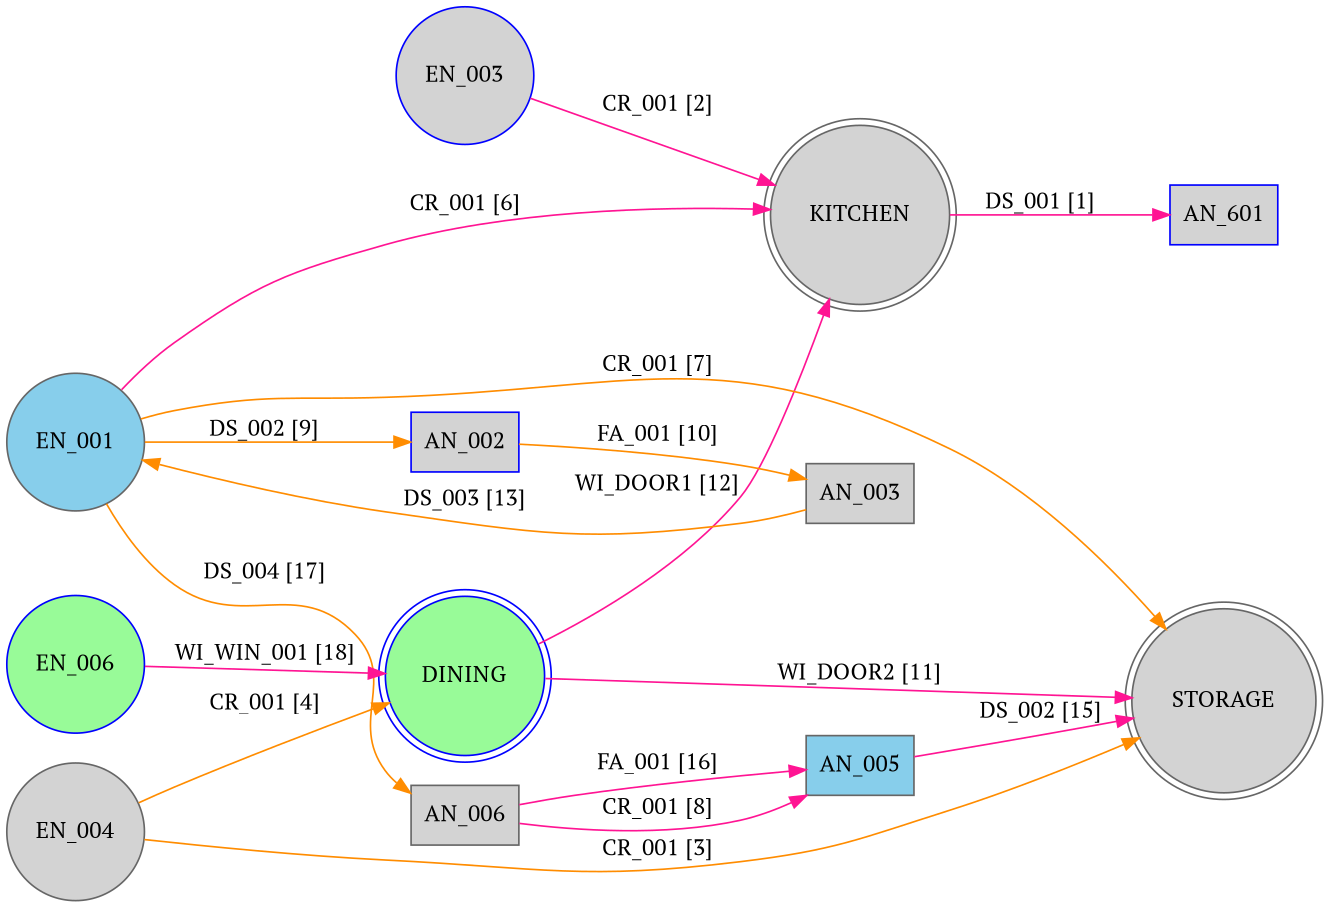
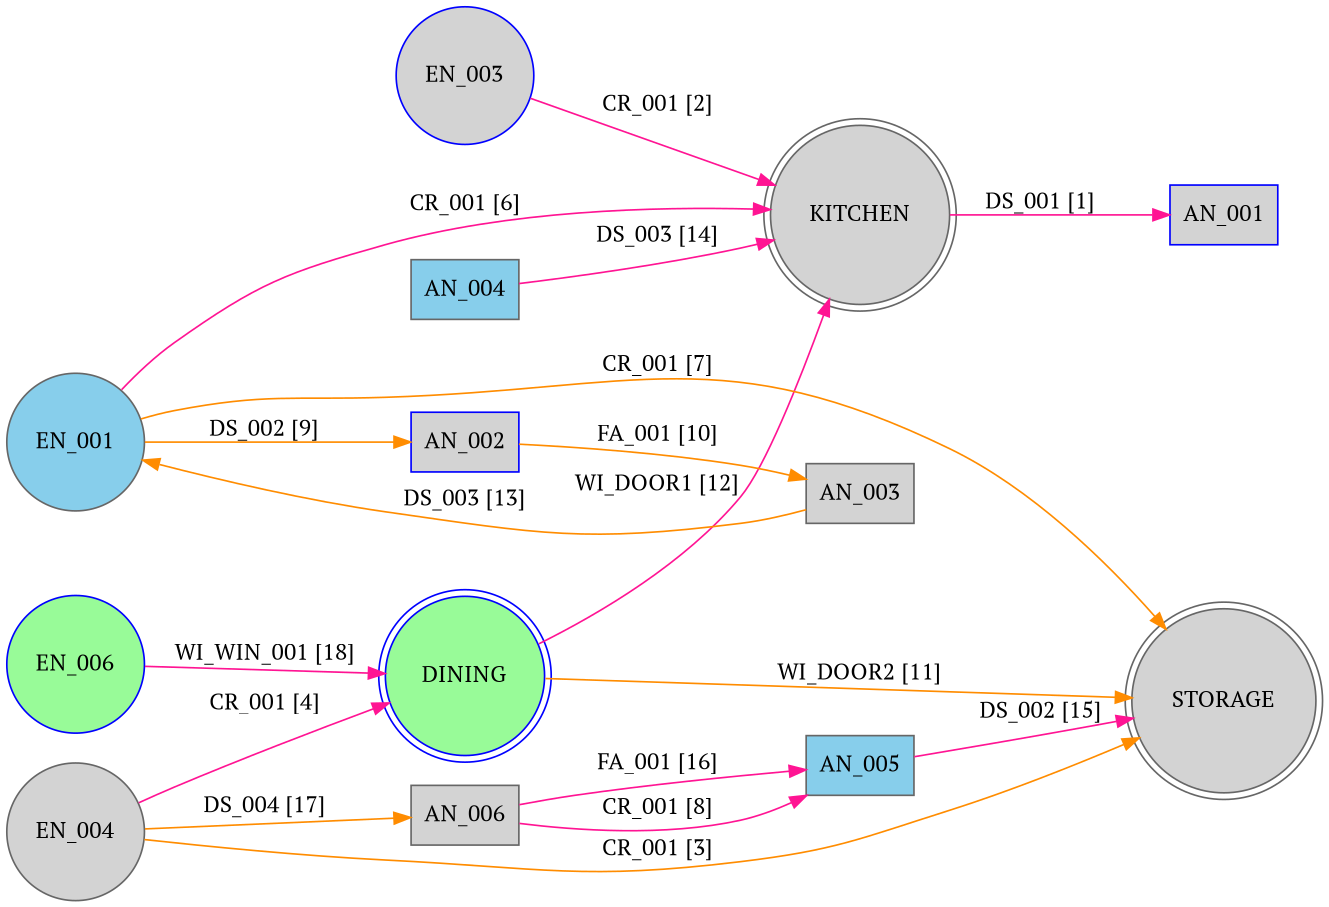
node "AN_601": label "AN_601" -> "AN_001"
node "AN_004": added
edge "EN_001" -> "AN_006": now "EN_004" -> "AN_006"
edge "DINING" -> "STORAGE": color deeppink -> darkorange
edge "EN_004" -> "DINING": color darkorange -> deeppink
